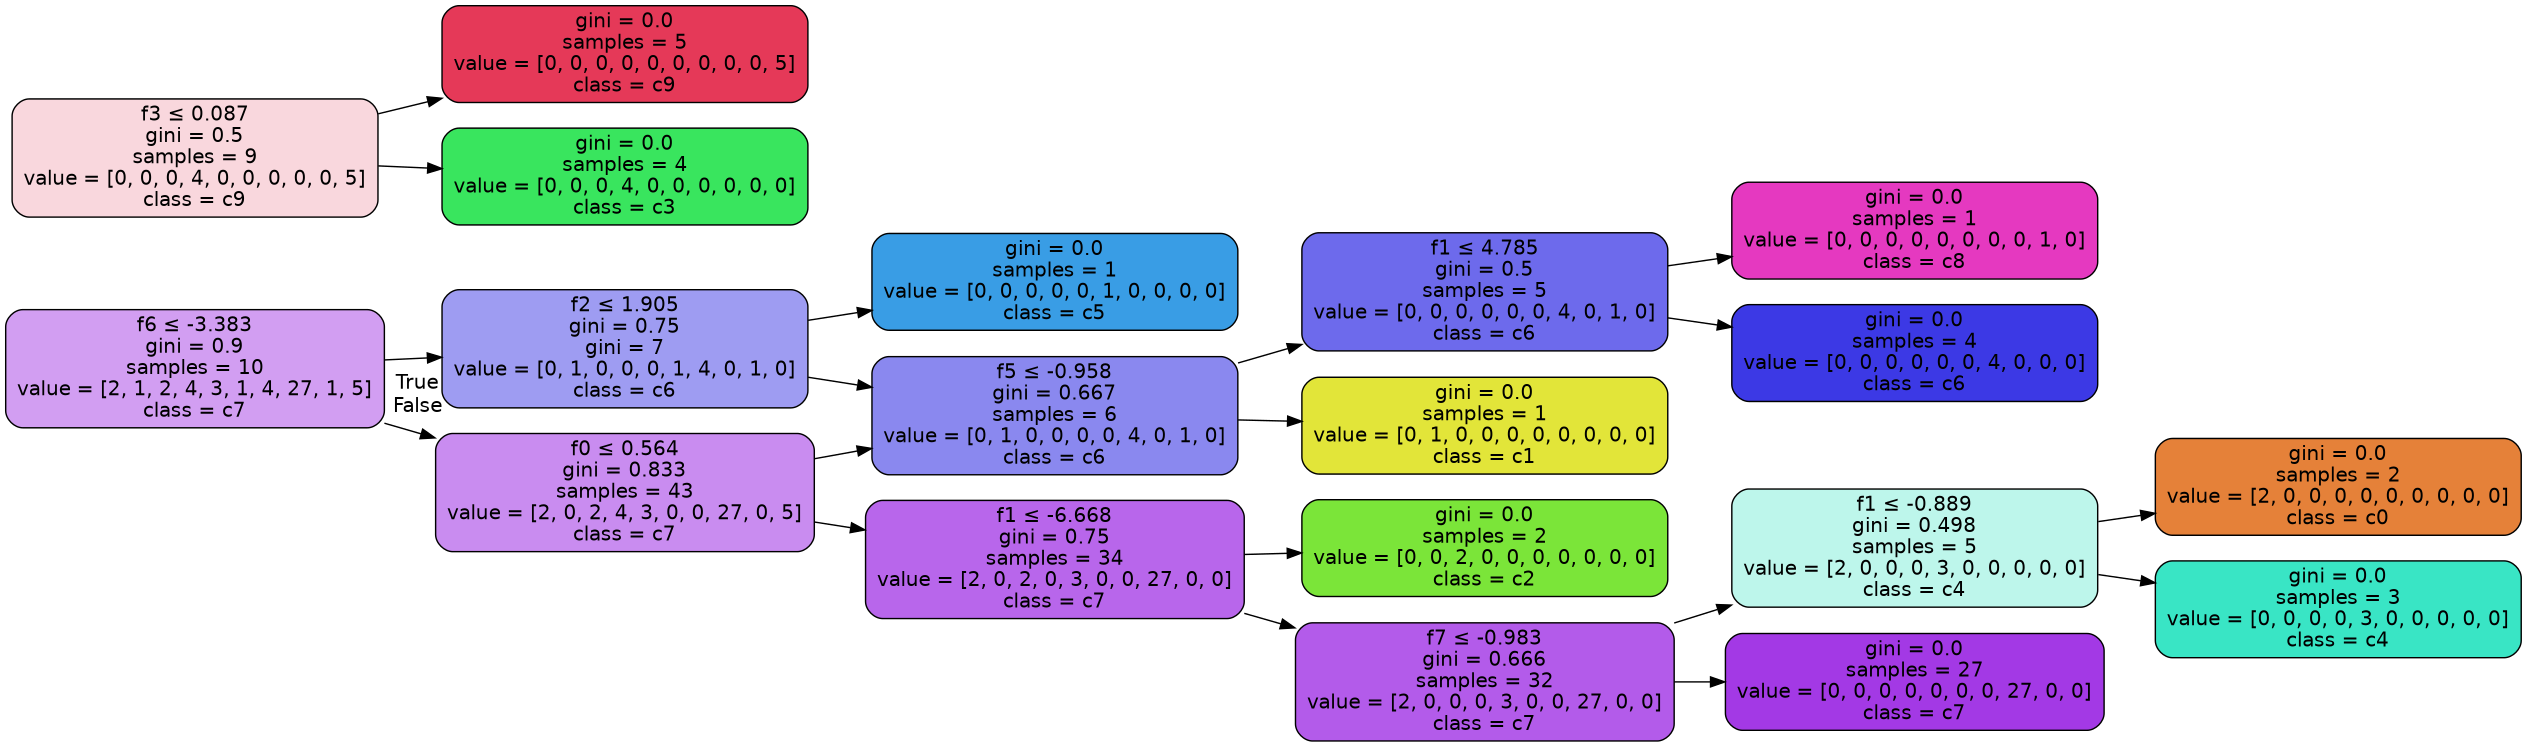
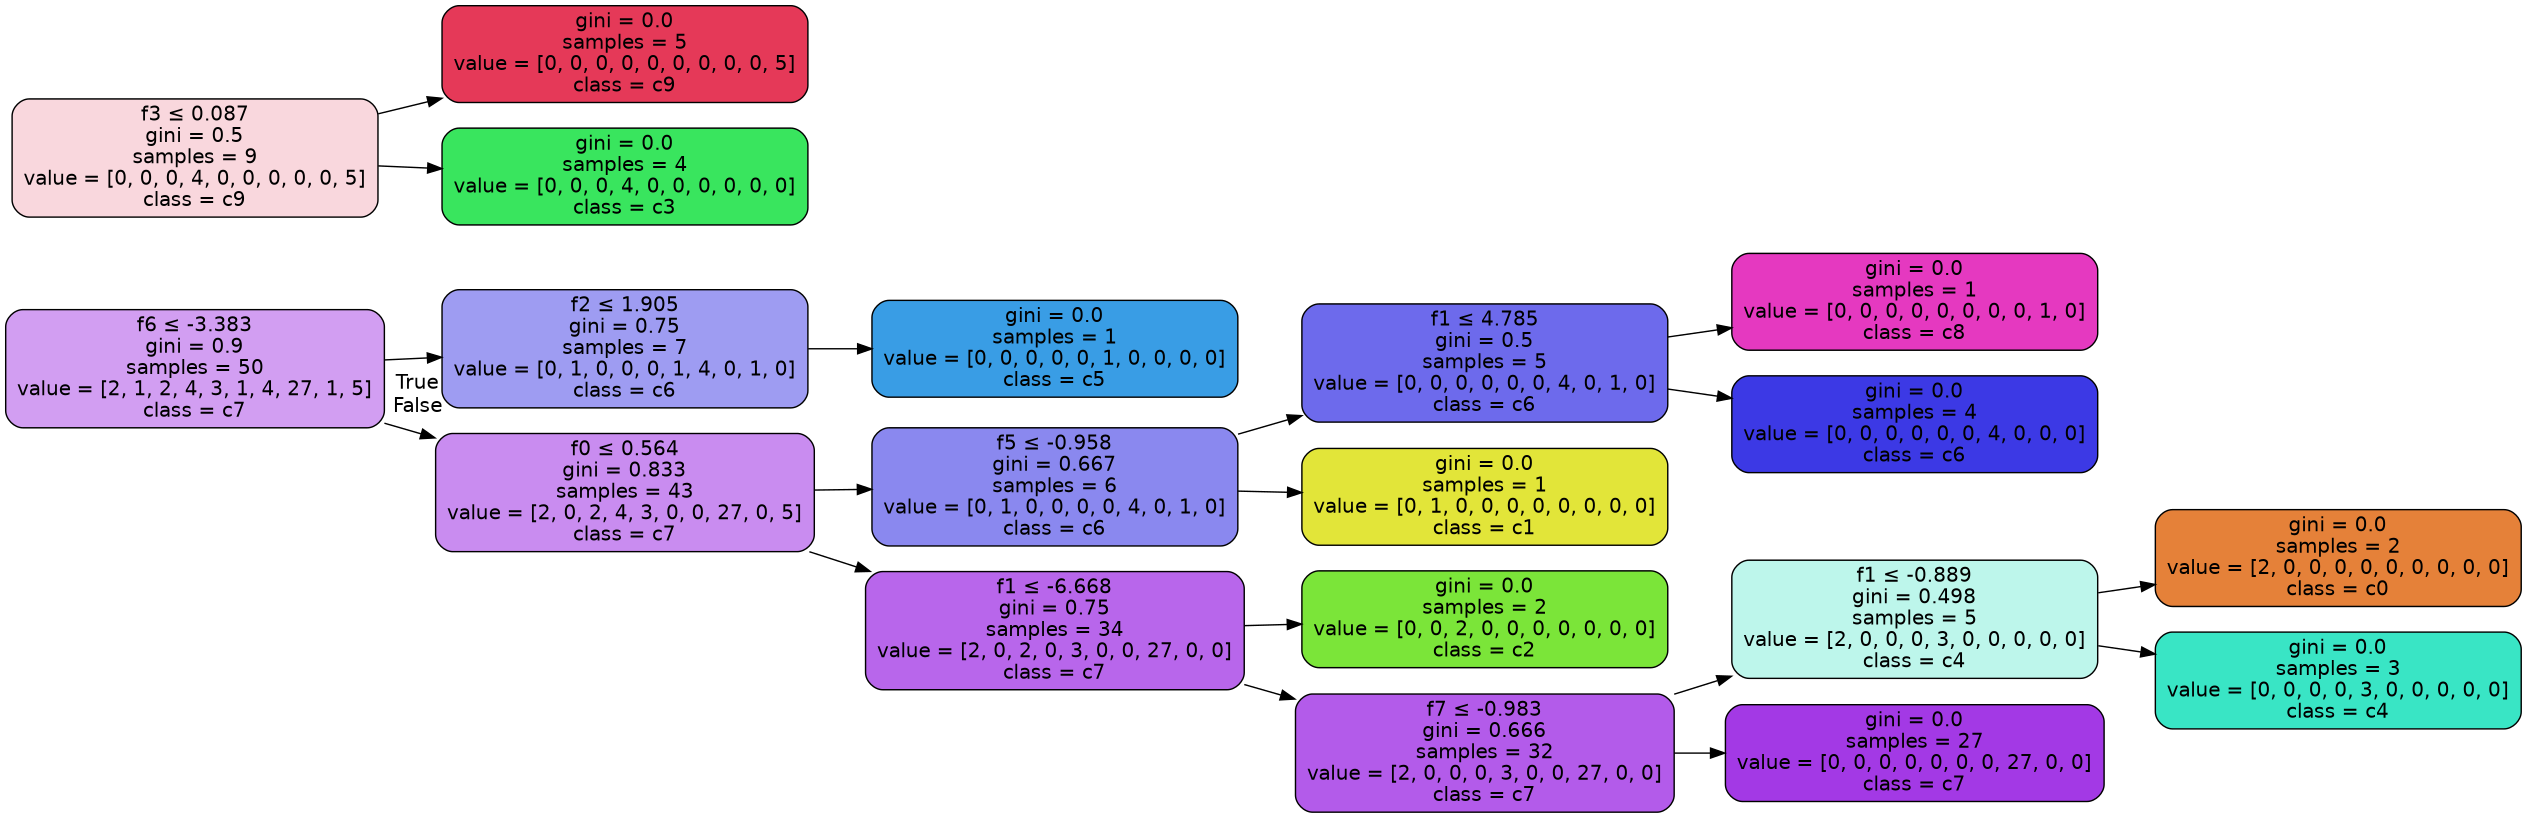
node "f2 ≤ 1.905": text "gini = 7" -> "samples = 7"
node "f6 ≤ -3.383": text "samples = 10" -> "samples = 50"
edge "f2 ≤ 1.905" -> "f5 ≤ -0.958": removed
